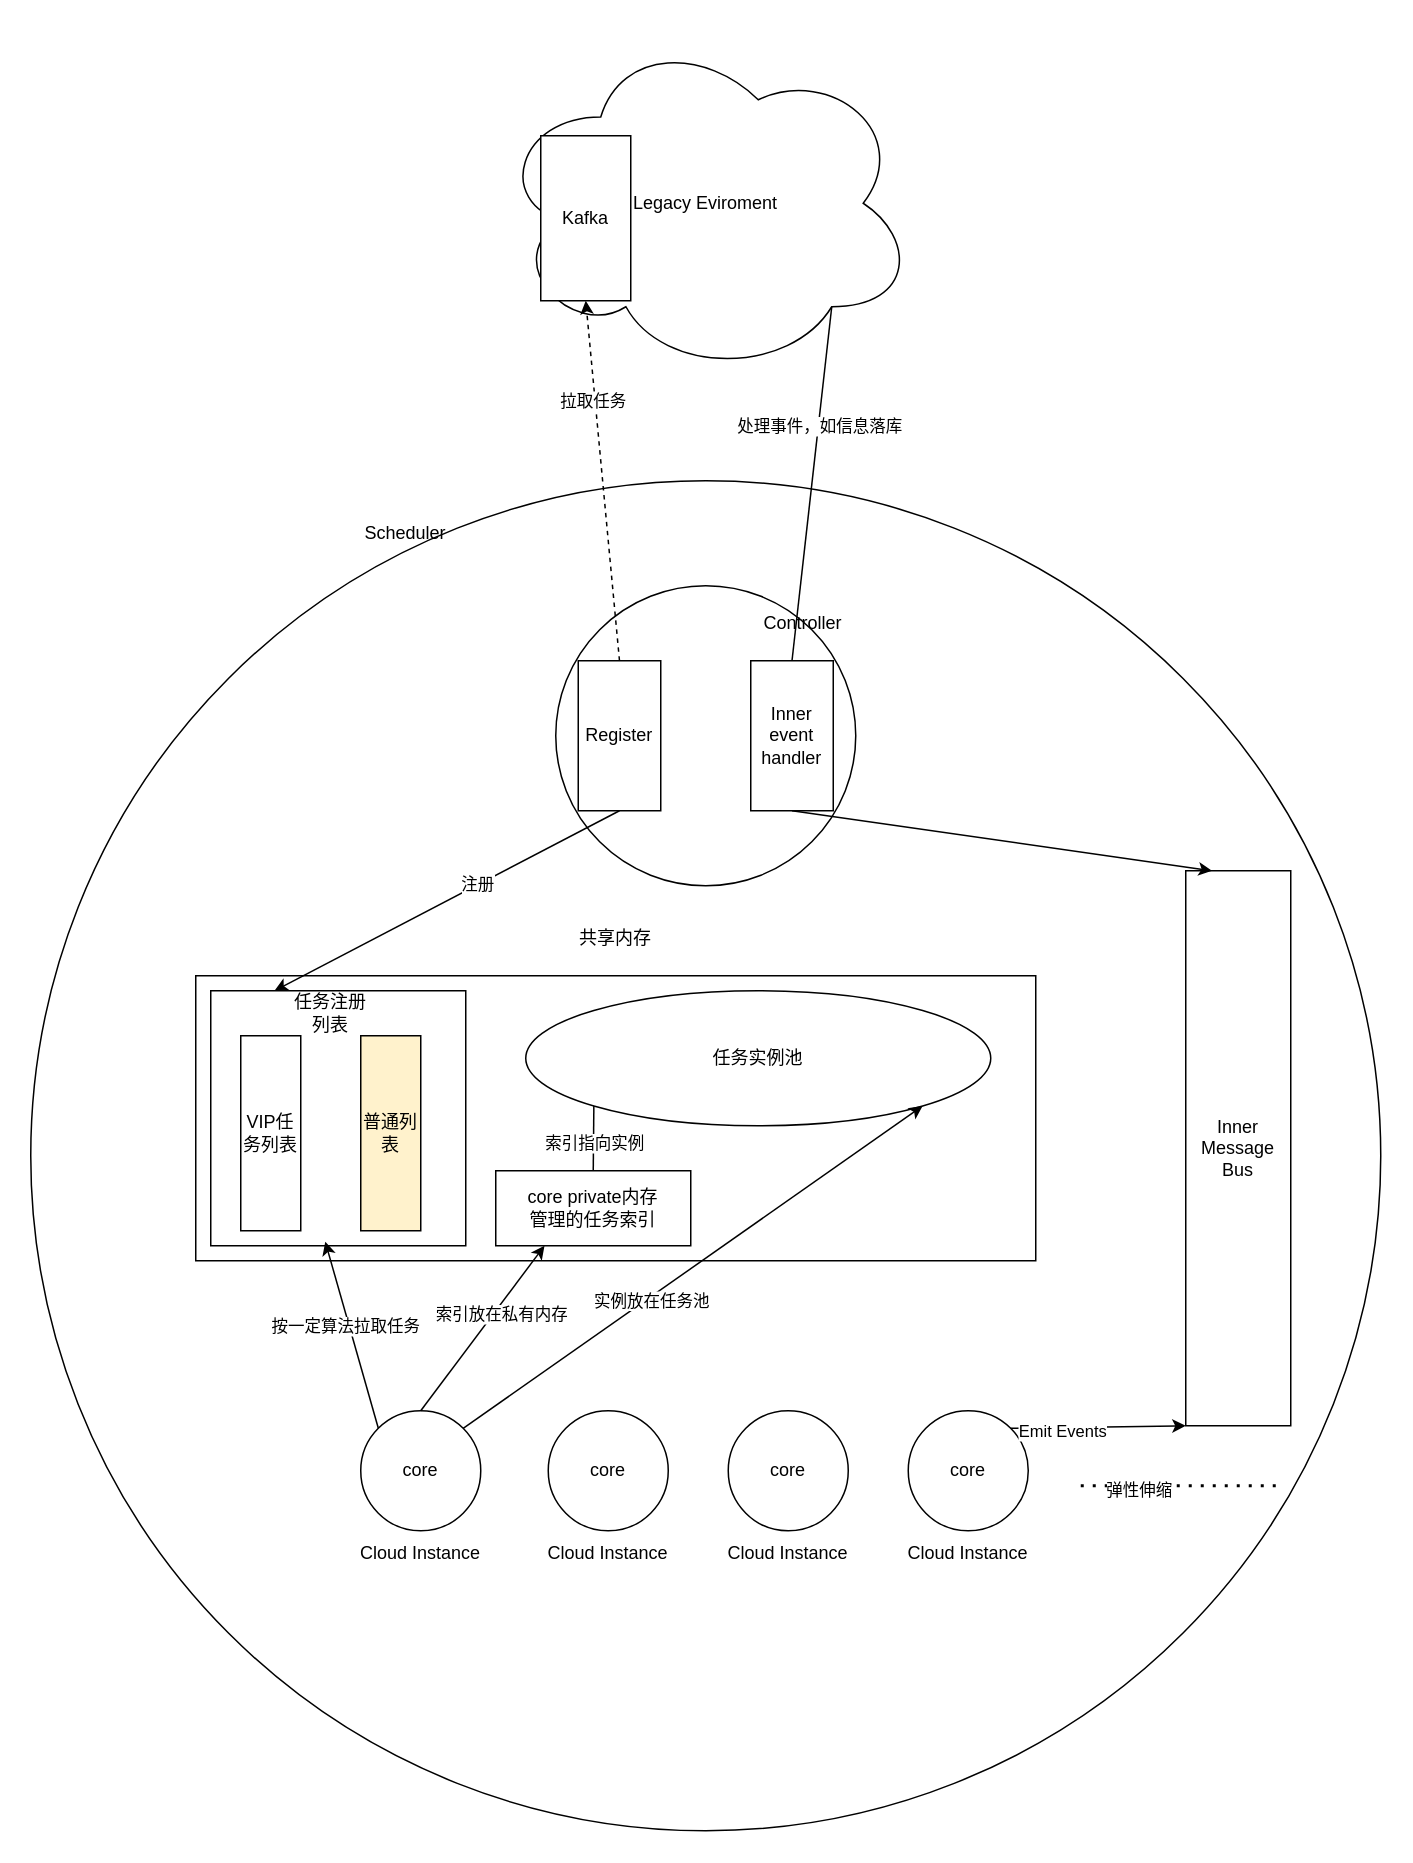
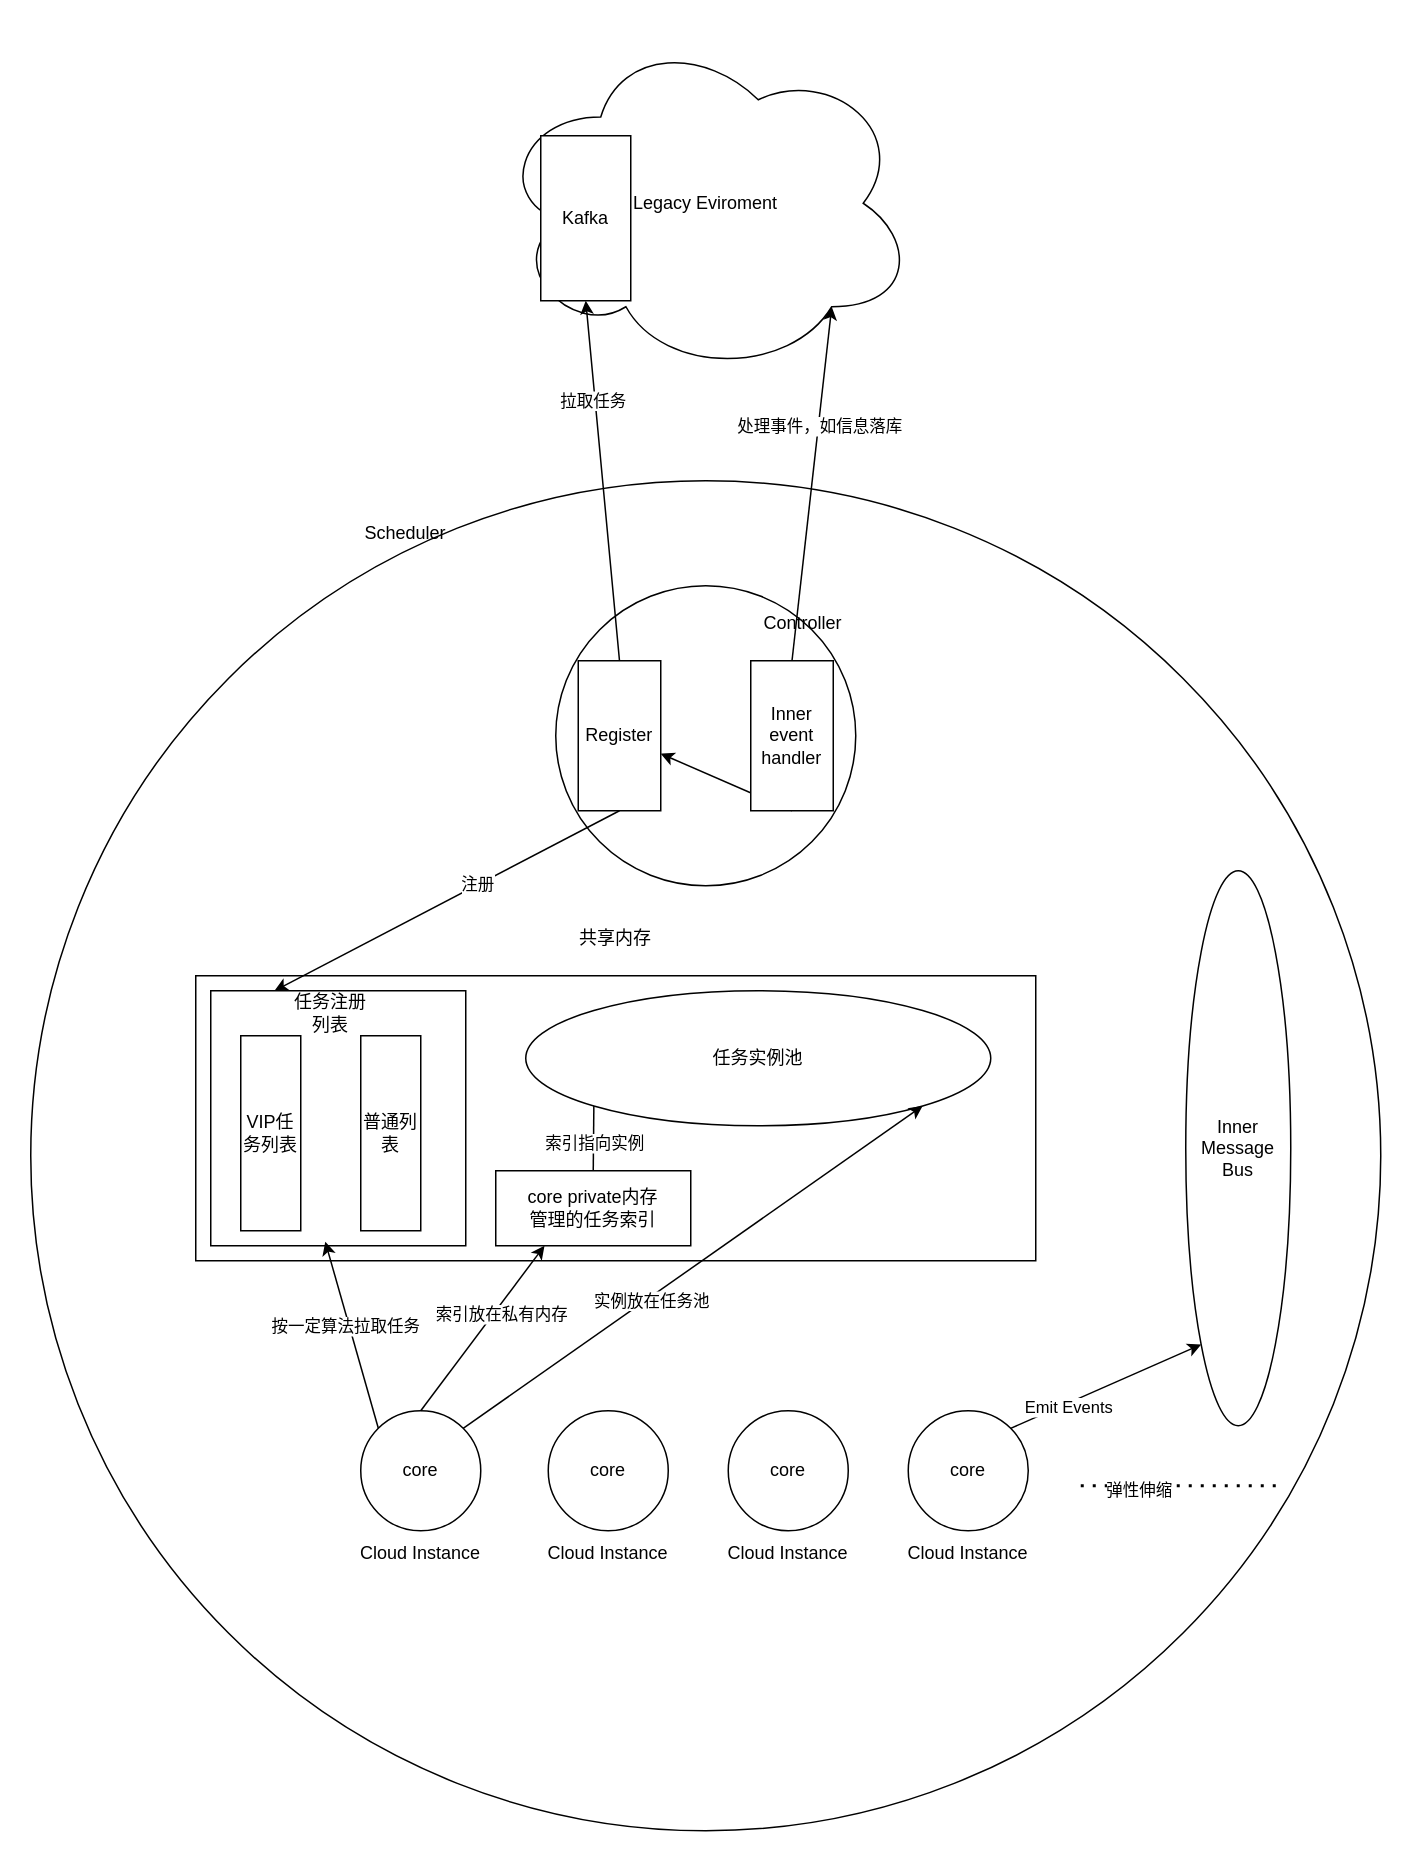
edge "Legacy Eviroment" -- "Inner event handler": arrowhead none -> classic
edge "Register" -> "Kafka": style dashed -> solid
edge "Inner event handler" -> "Inner Message Bus": now "Inner event handler" -> "Register"
node "普通列表": fillcolor #fff2cc -> #ffffff
node "Inner Message Bus": shape rectangle -> ellipse
